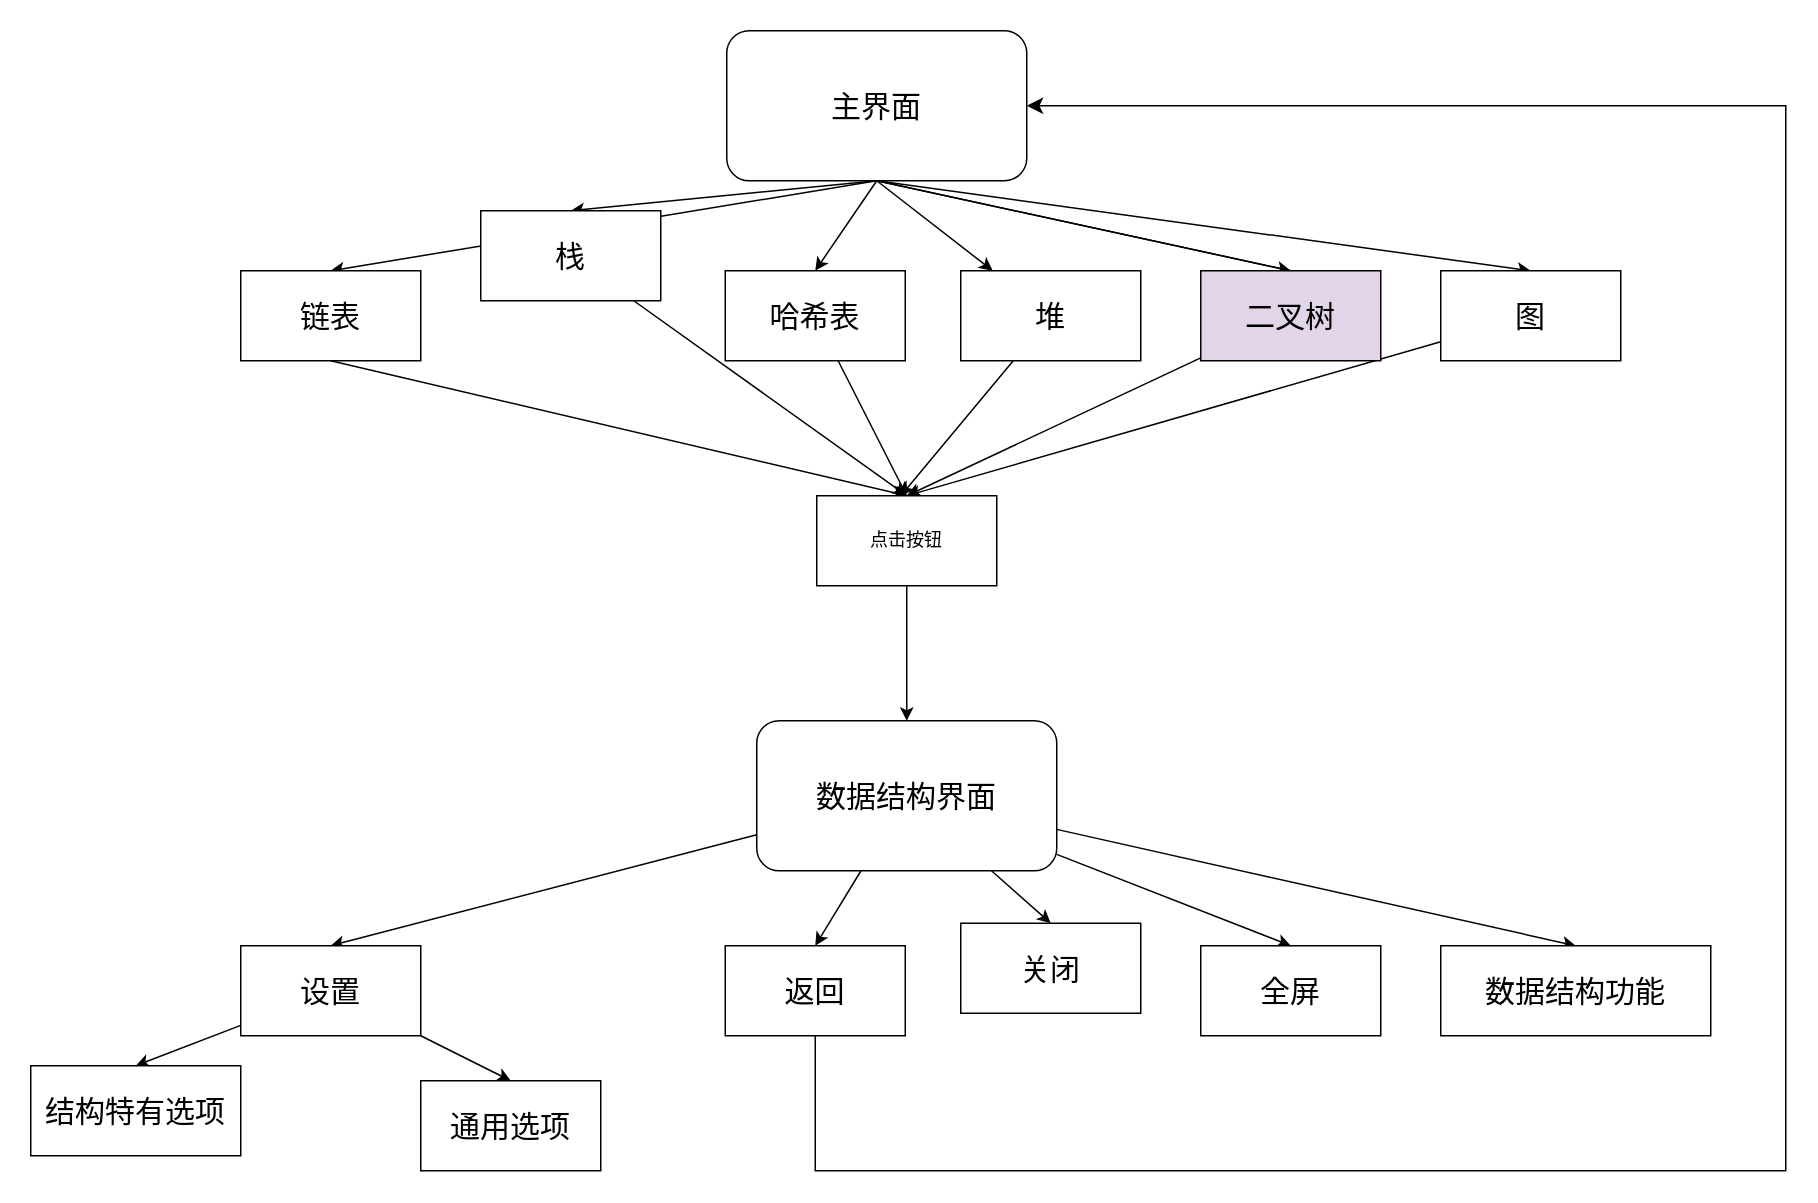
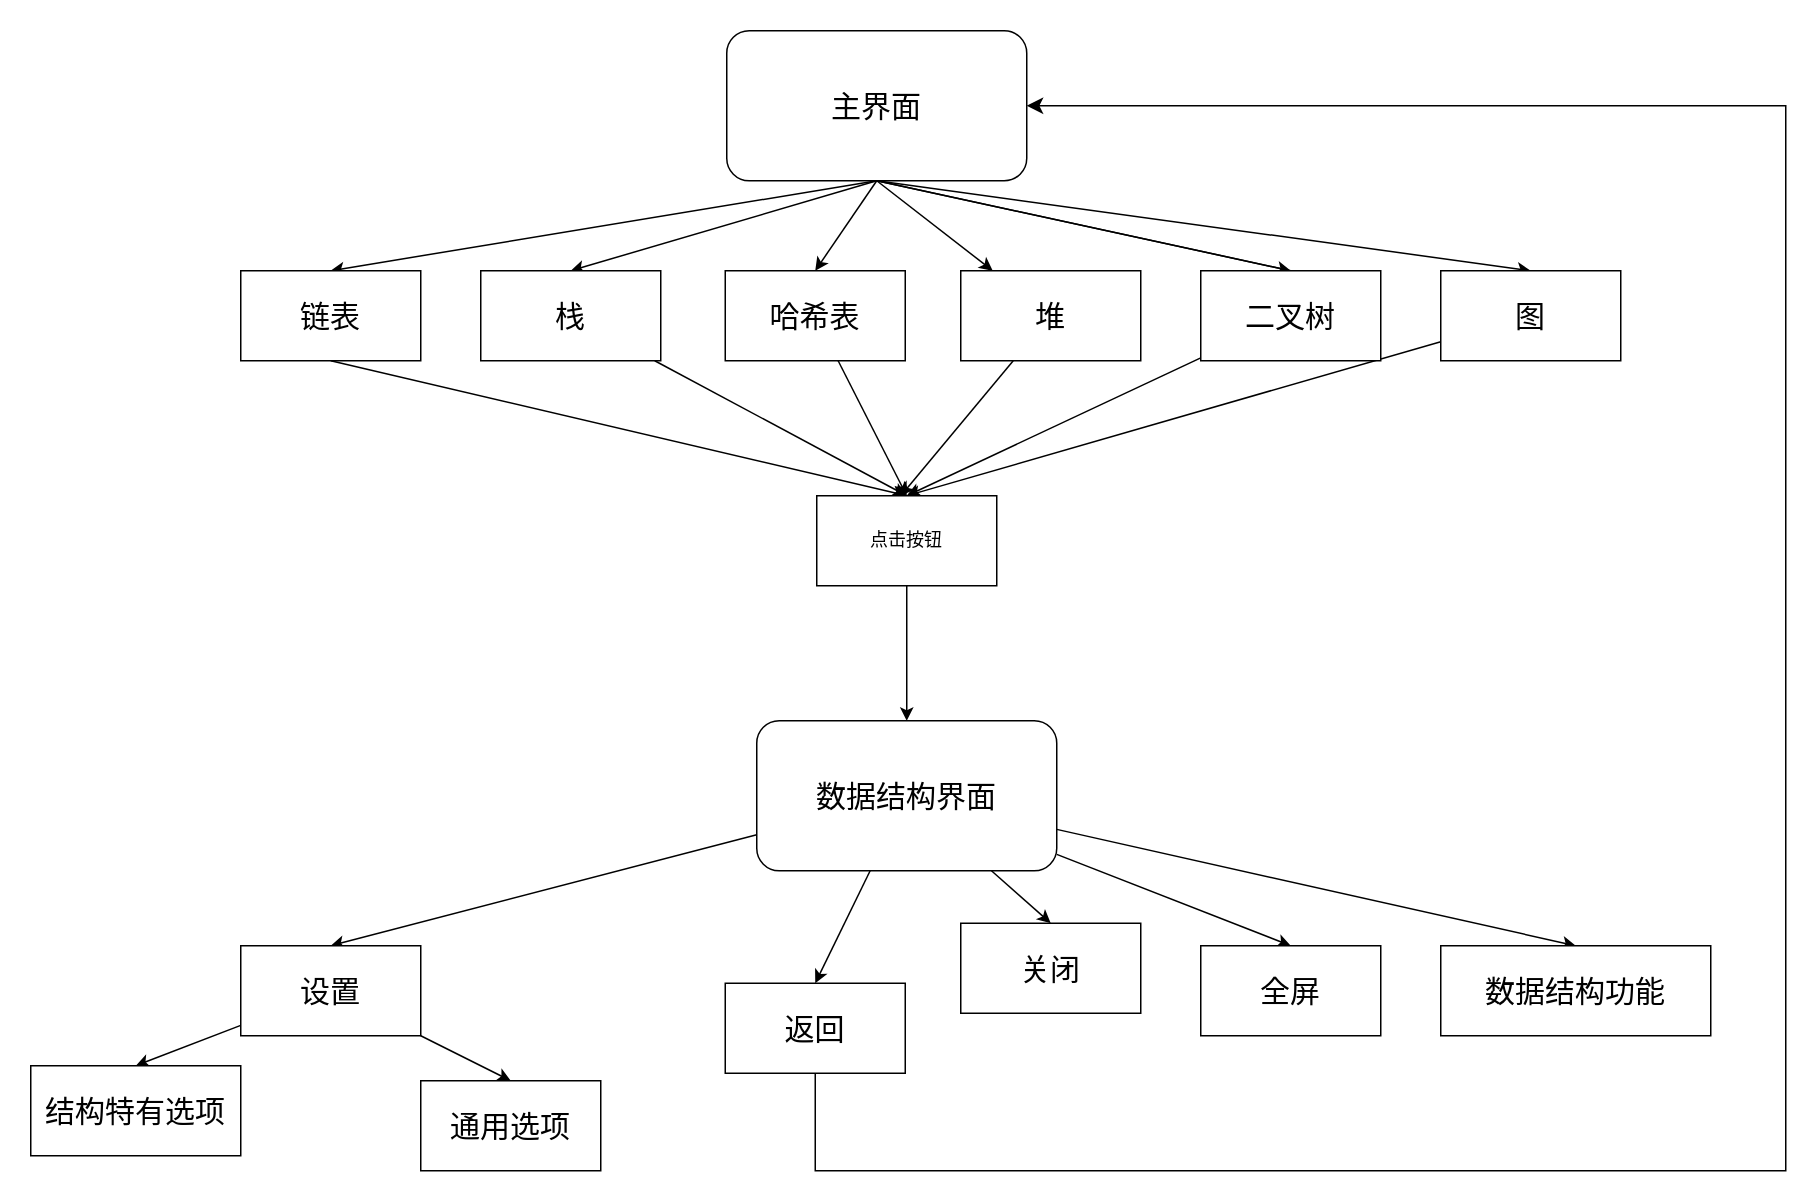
node "栈": moved (571, 256) -> (571, 316)
node "二叉树": fillcolor #e1d5e7 -> #ffffff
node "返回": moved (815, 991) -> (815, 1028)
